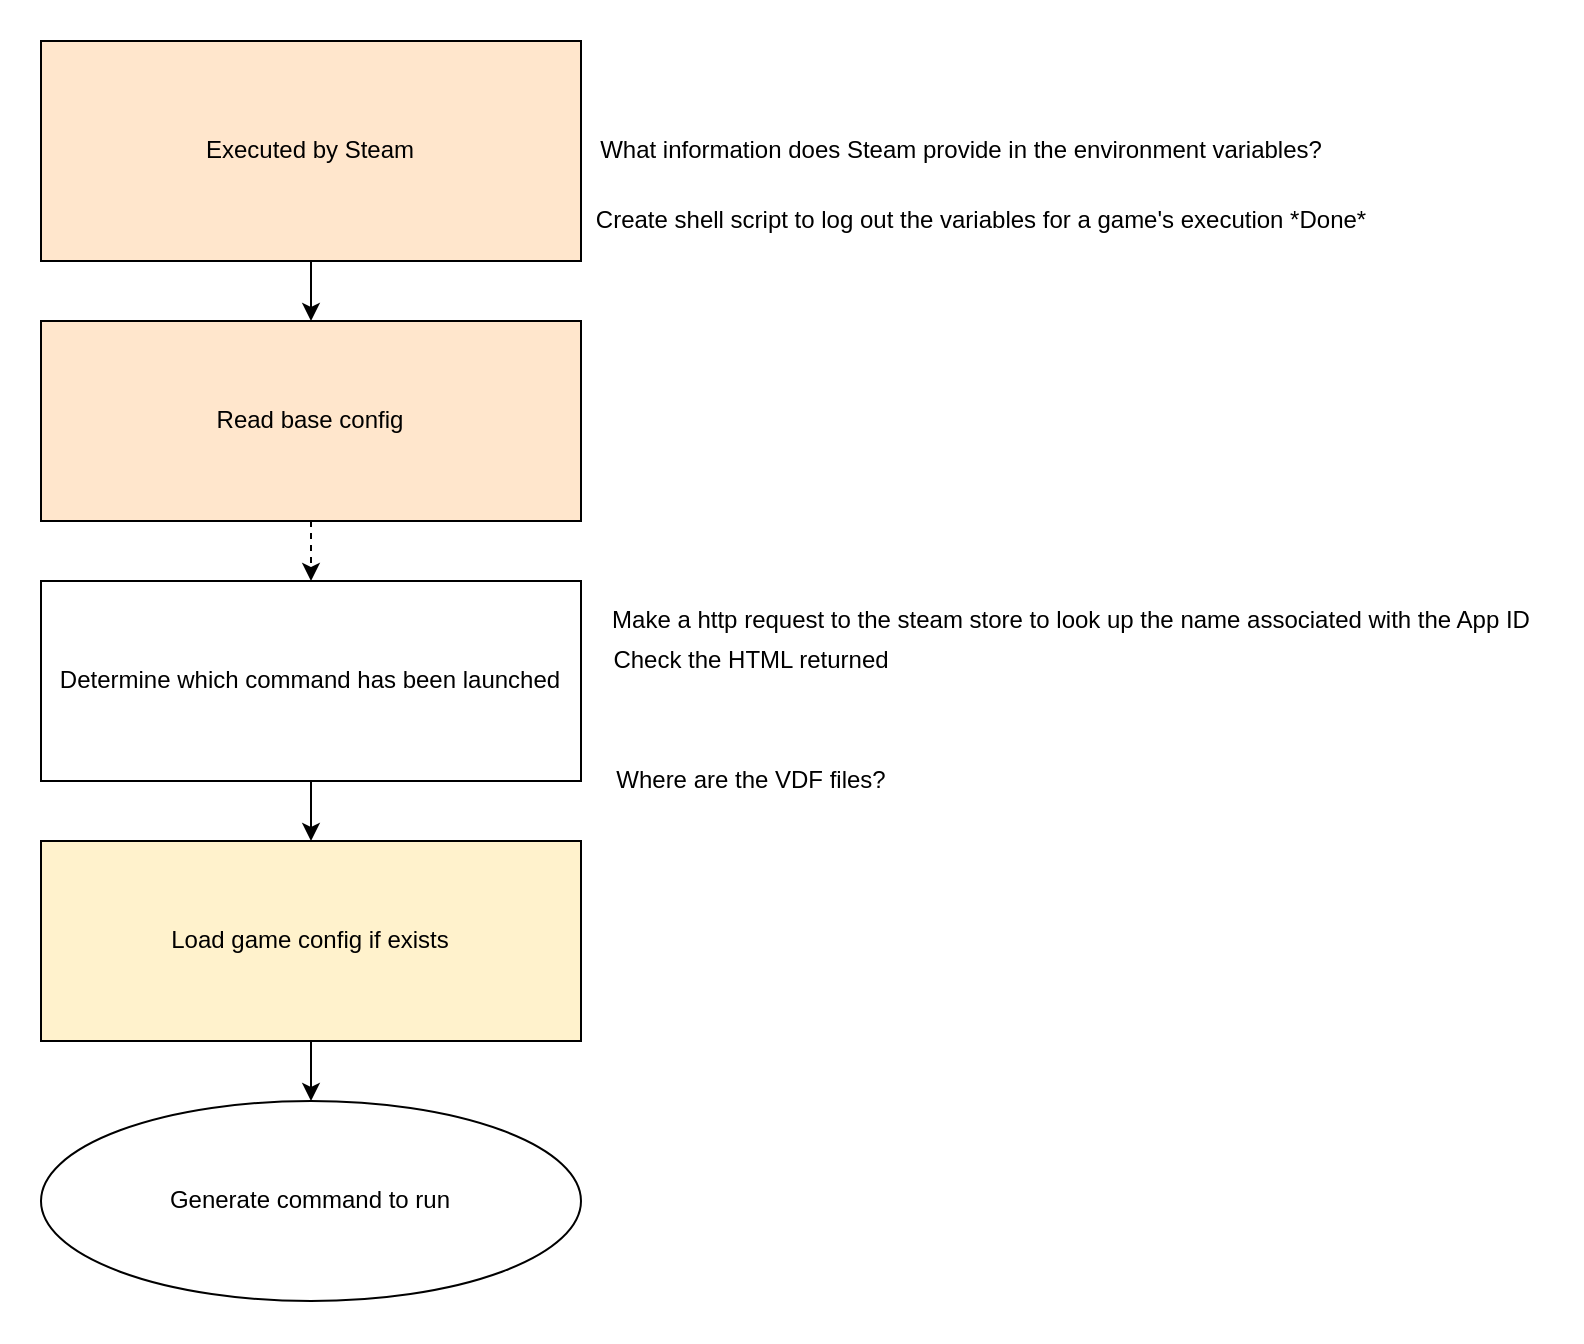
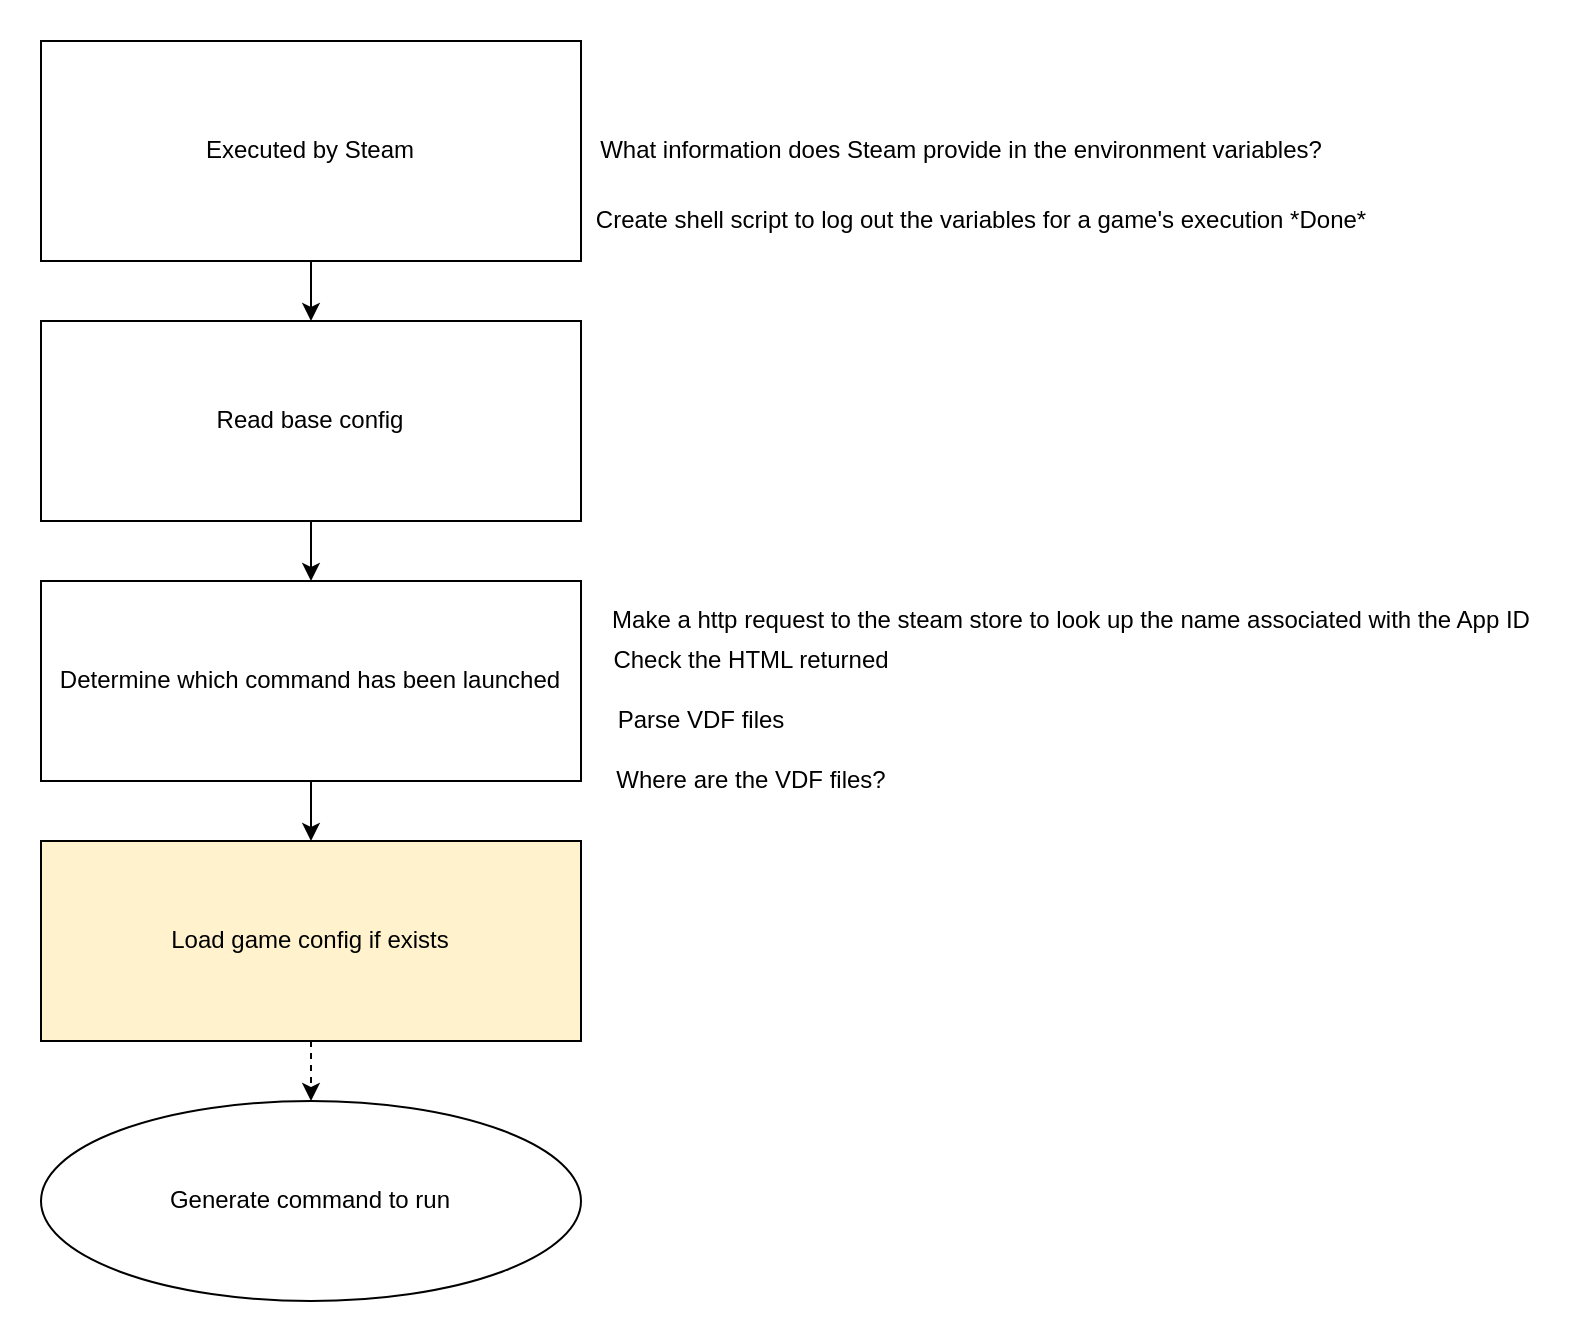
node "Executed by Steam": fillcolor #ffe6cc -> #ffffff
node "Read base config": fillcolor #ffe6cc -> #ffffff
edge "Read base config" -> "Determine which command has been launched": style dashed -> solid
node "Parse VDF files": added
edge "Load game config if exists" -> "Generate command to run": style solid -> dashed
